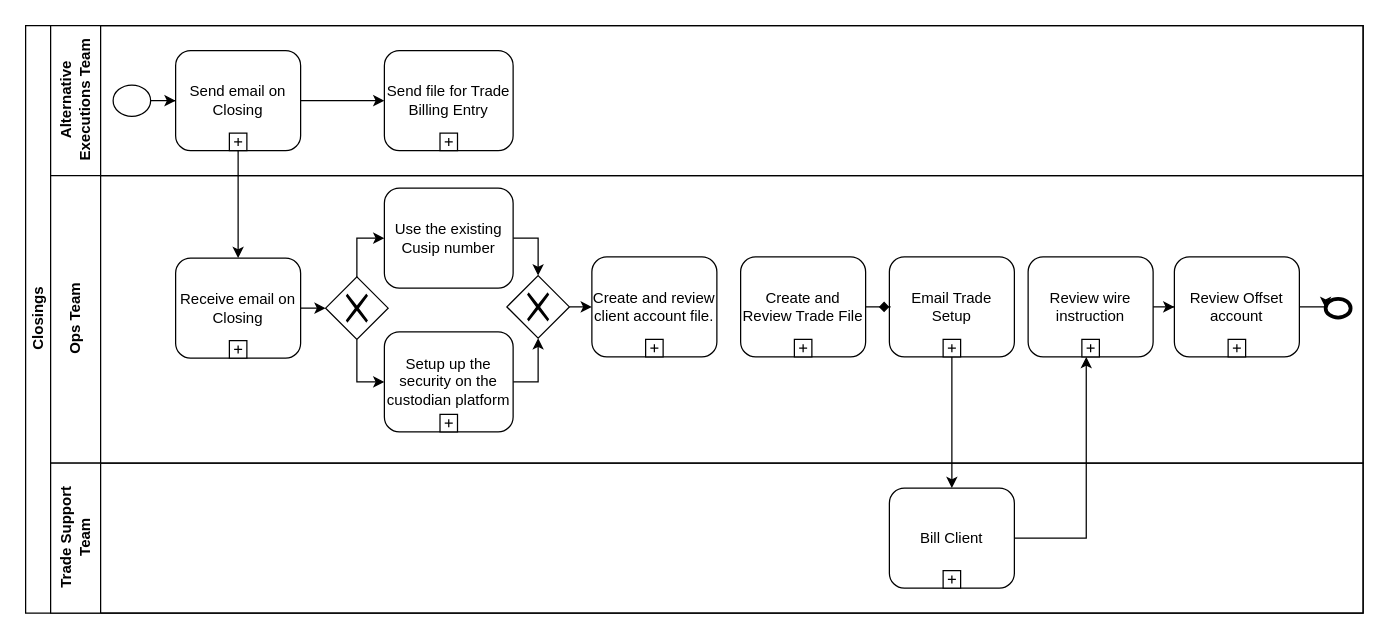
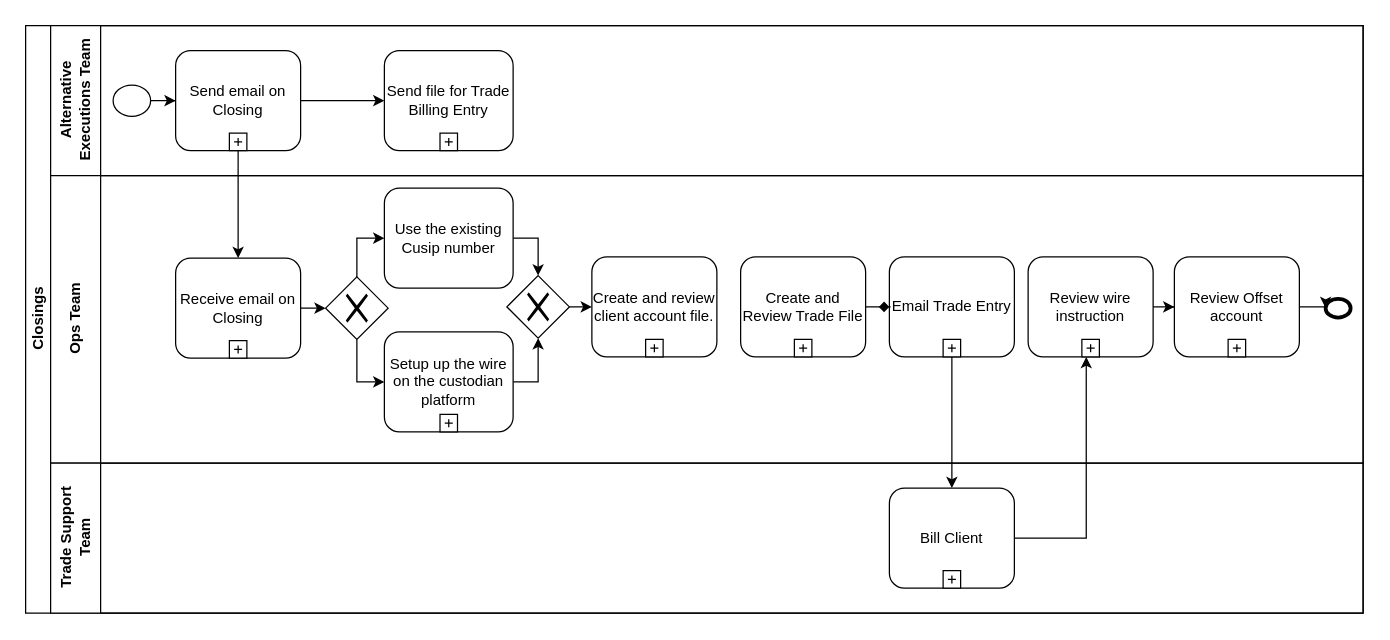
node "Email Trade Setup": label "Email Trade Setup" -> "Email Trade Entry"
node "Setup up the security on the custodian platform": label "Setup up the security on the custodian platform" -> "Setup up the wire on the custodian platform"
